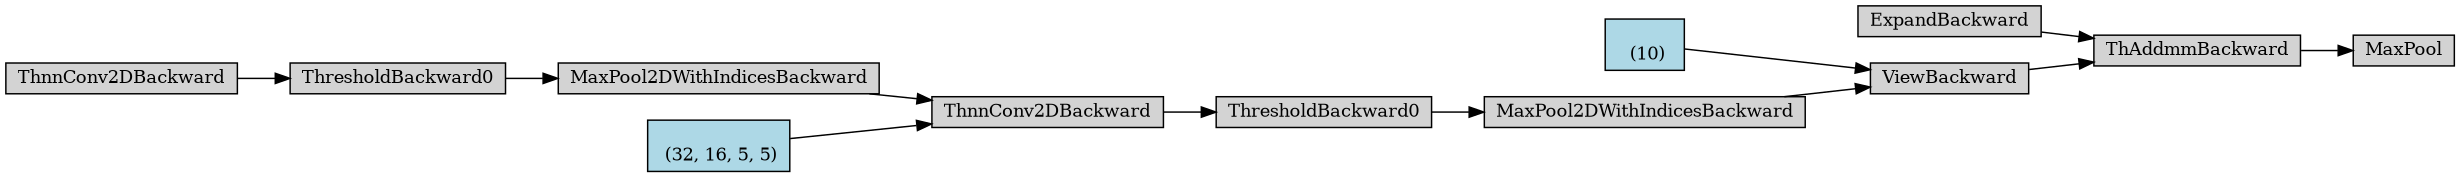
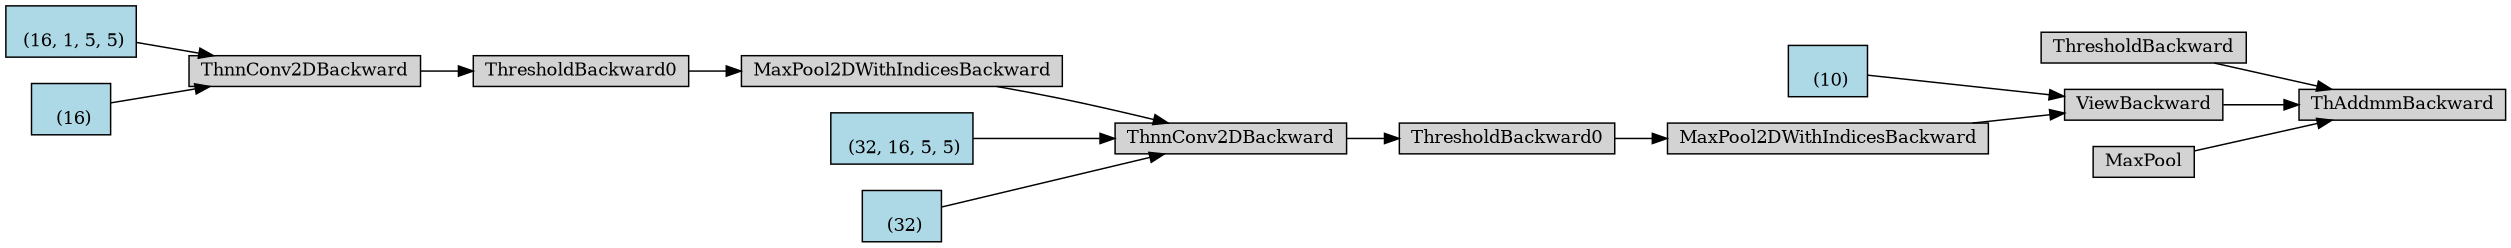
node "ExpandBackward": label "ExpandBackward" -> "ThresholdBackward"
node "(16, 1, 5, 5)": added
edge "ThAddmmBackward" -> "MaxPool": reversed
node "(16)": added
node "(32)": added
